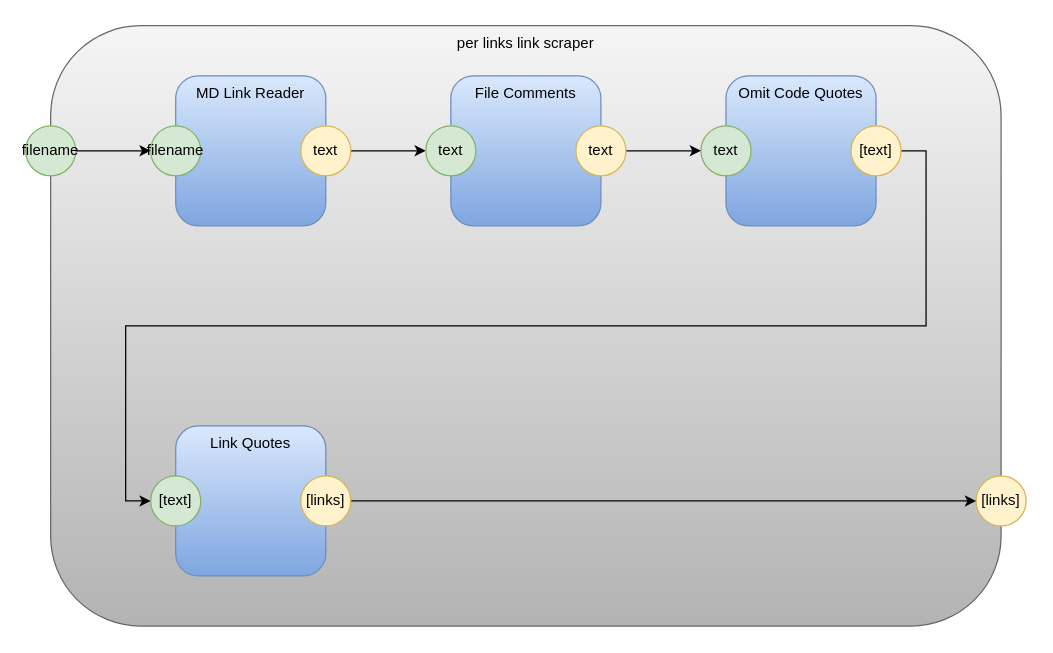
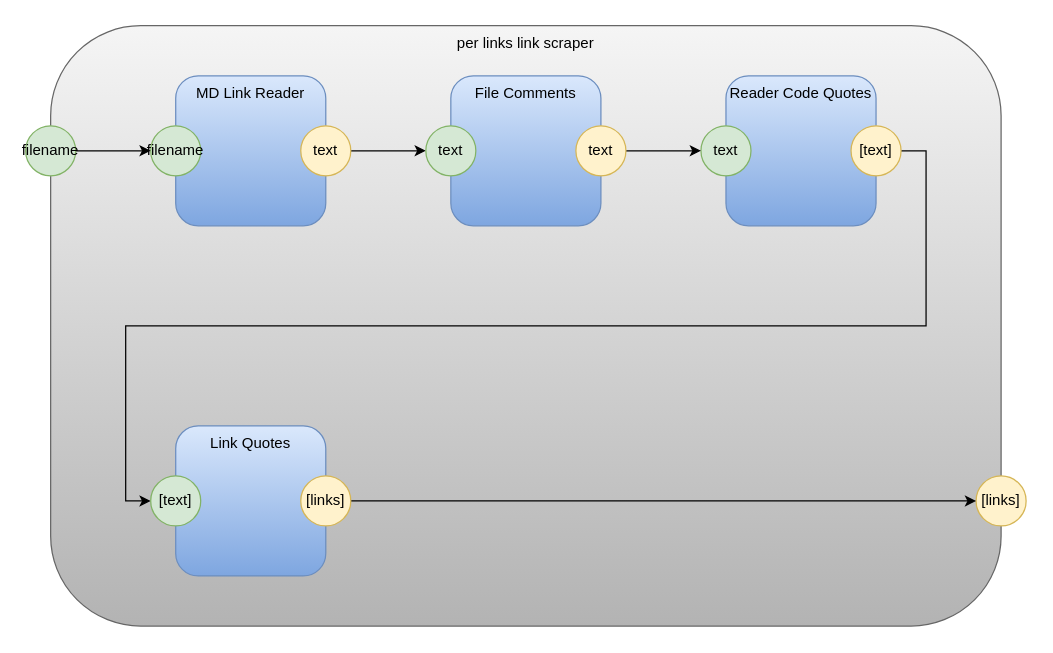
node "Omit Code Quotes": label "Omit Code Quotes" -> "Reader Code Quotes"
